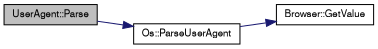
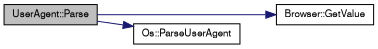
edge "Os::ParseUserAgent" -> "Browser::GetValue": now "UserAgent::Parse" -> "Browser::GetValue"
